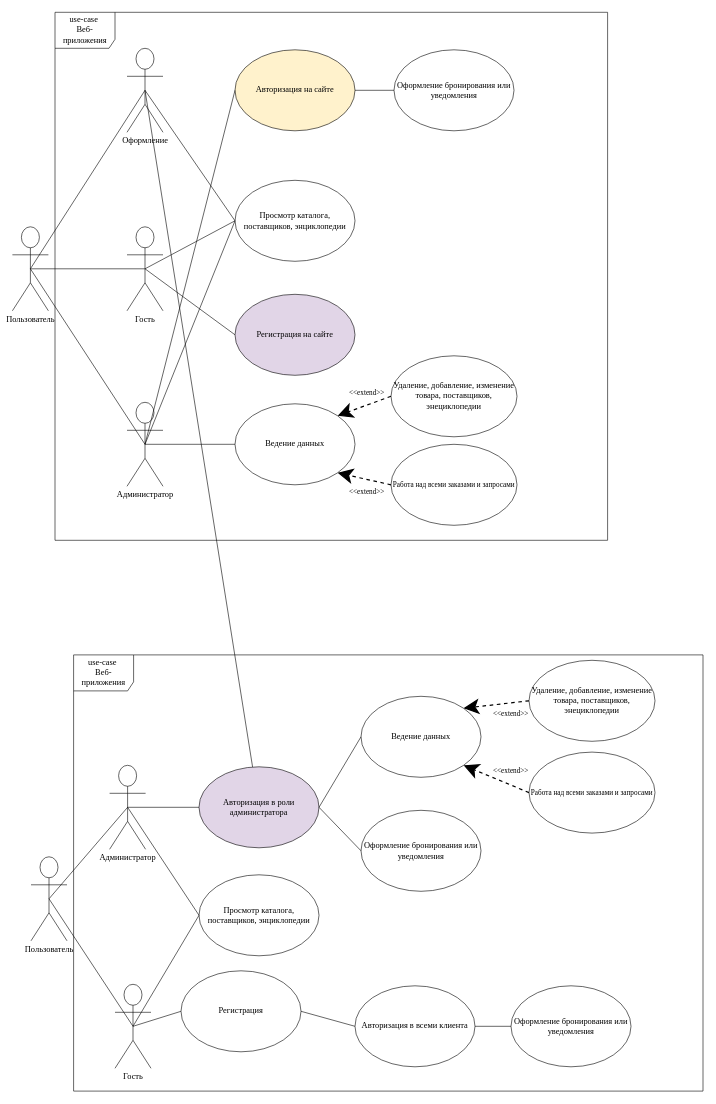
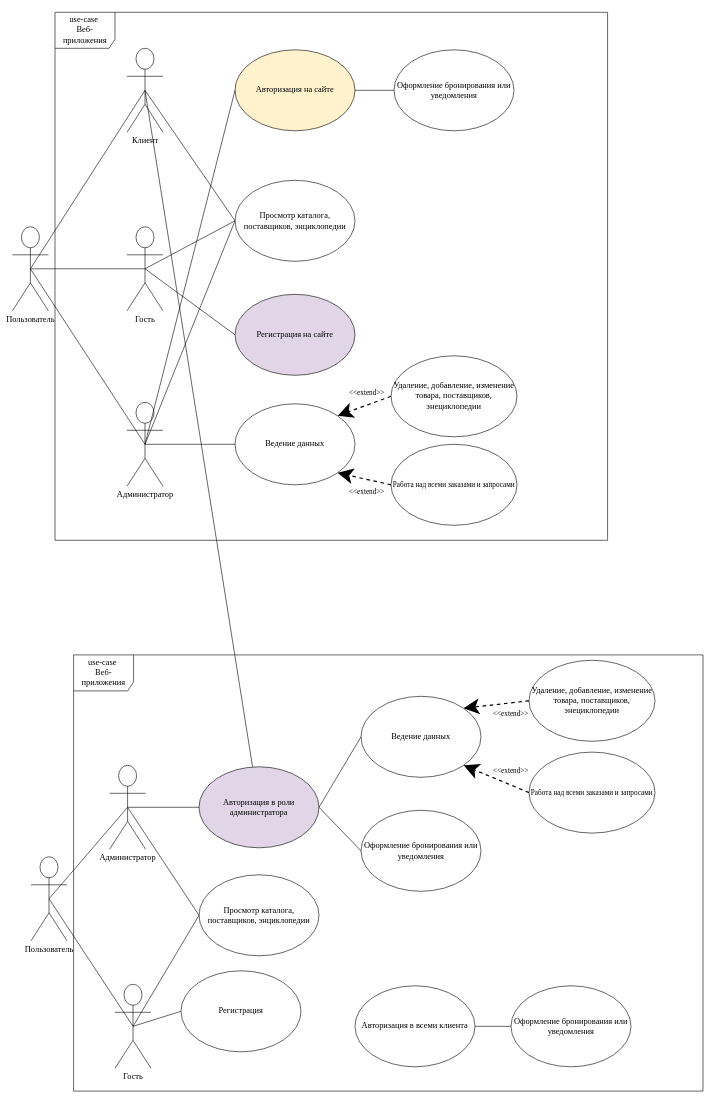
node "Оформление": label "Оформление" -> "Клиент"
edge "Регистрация" -- "Авторизация в всеми клиента": removed
